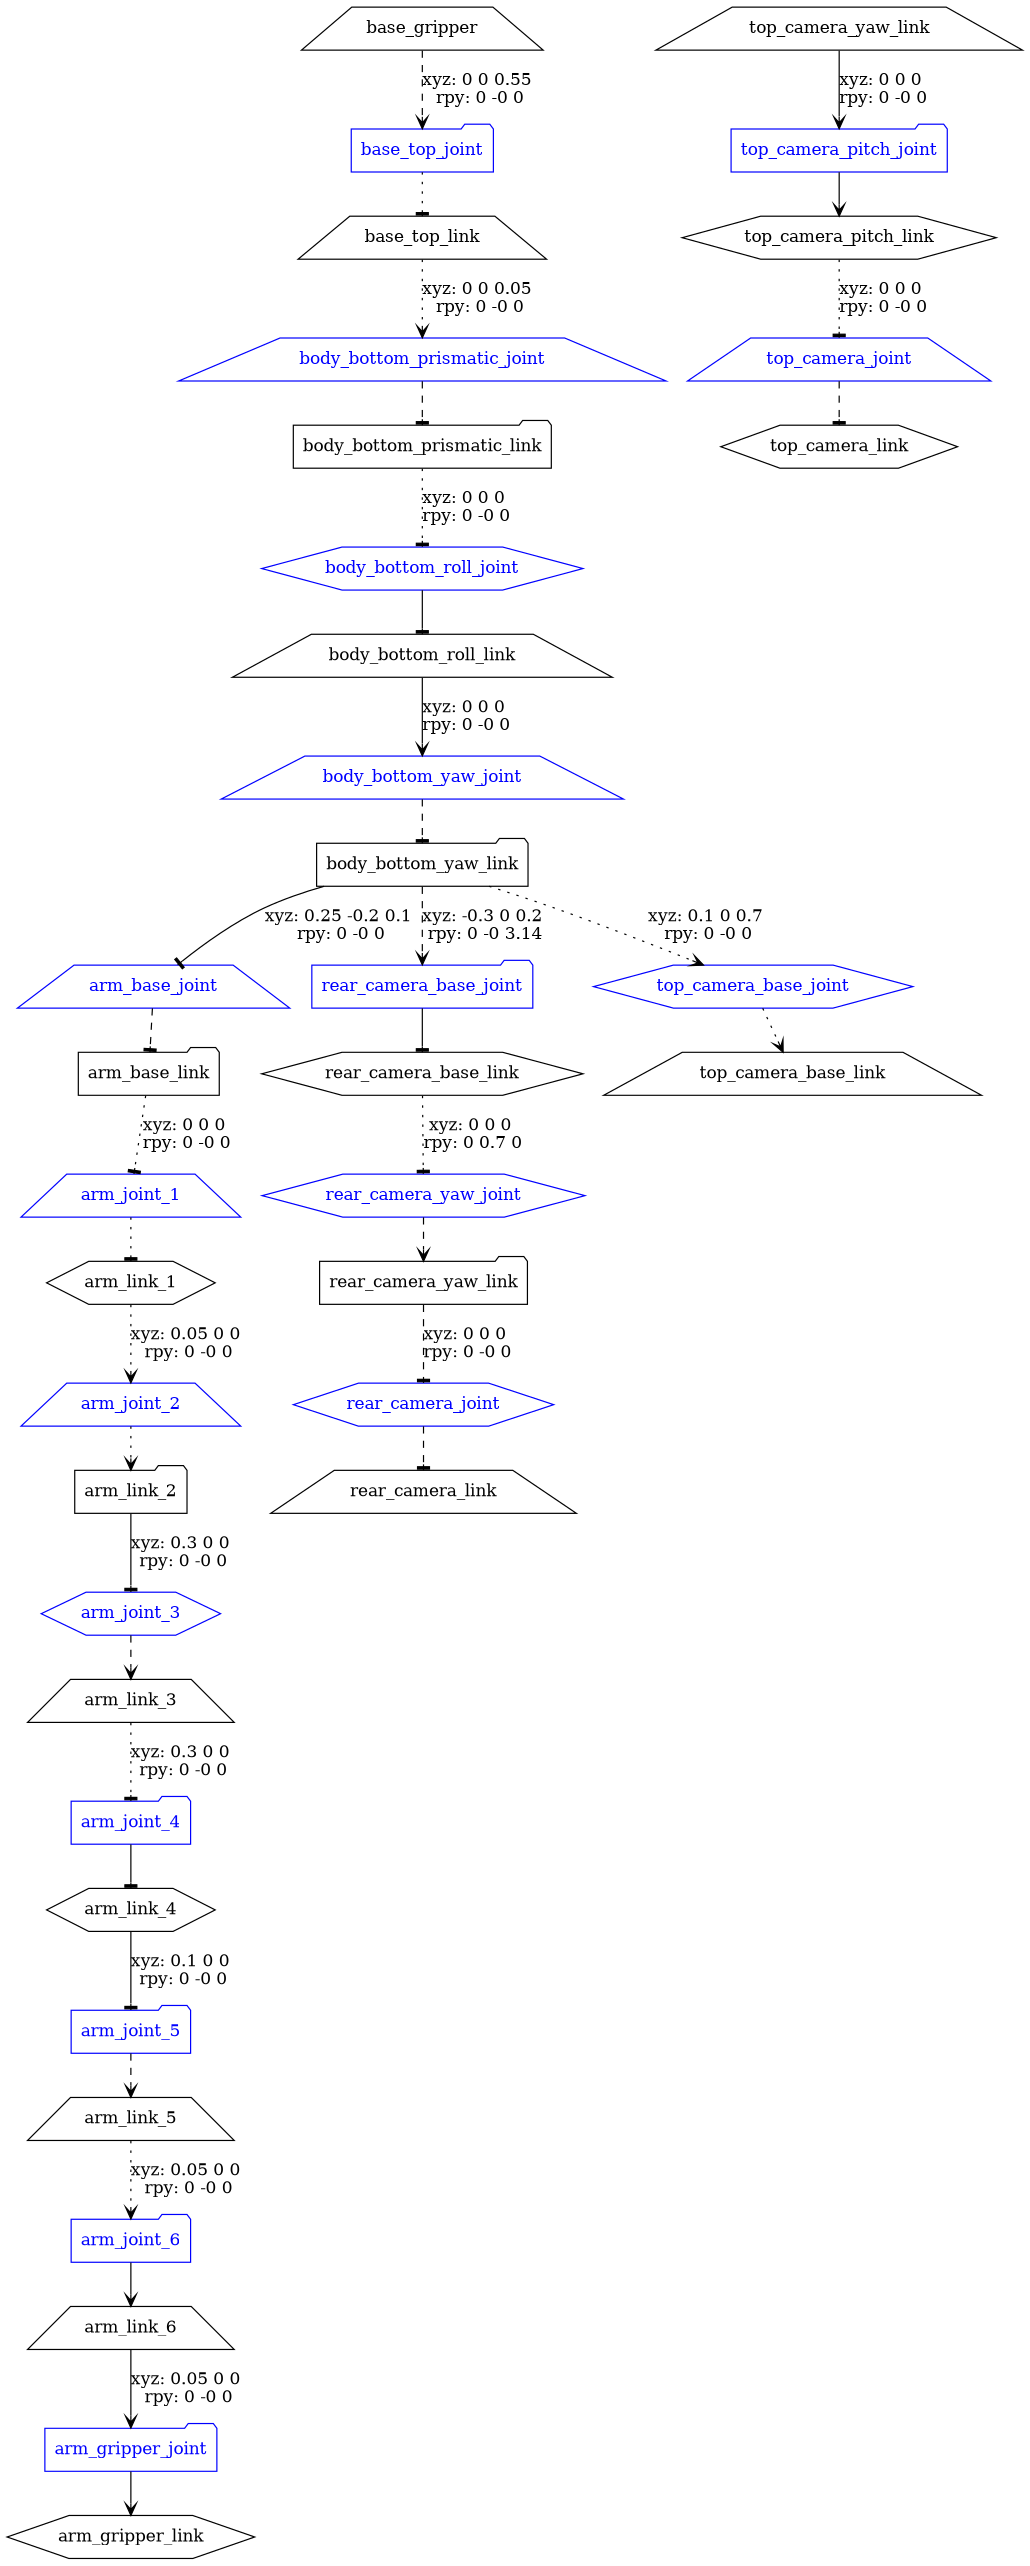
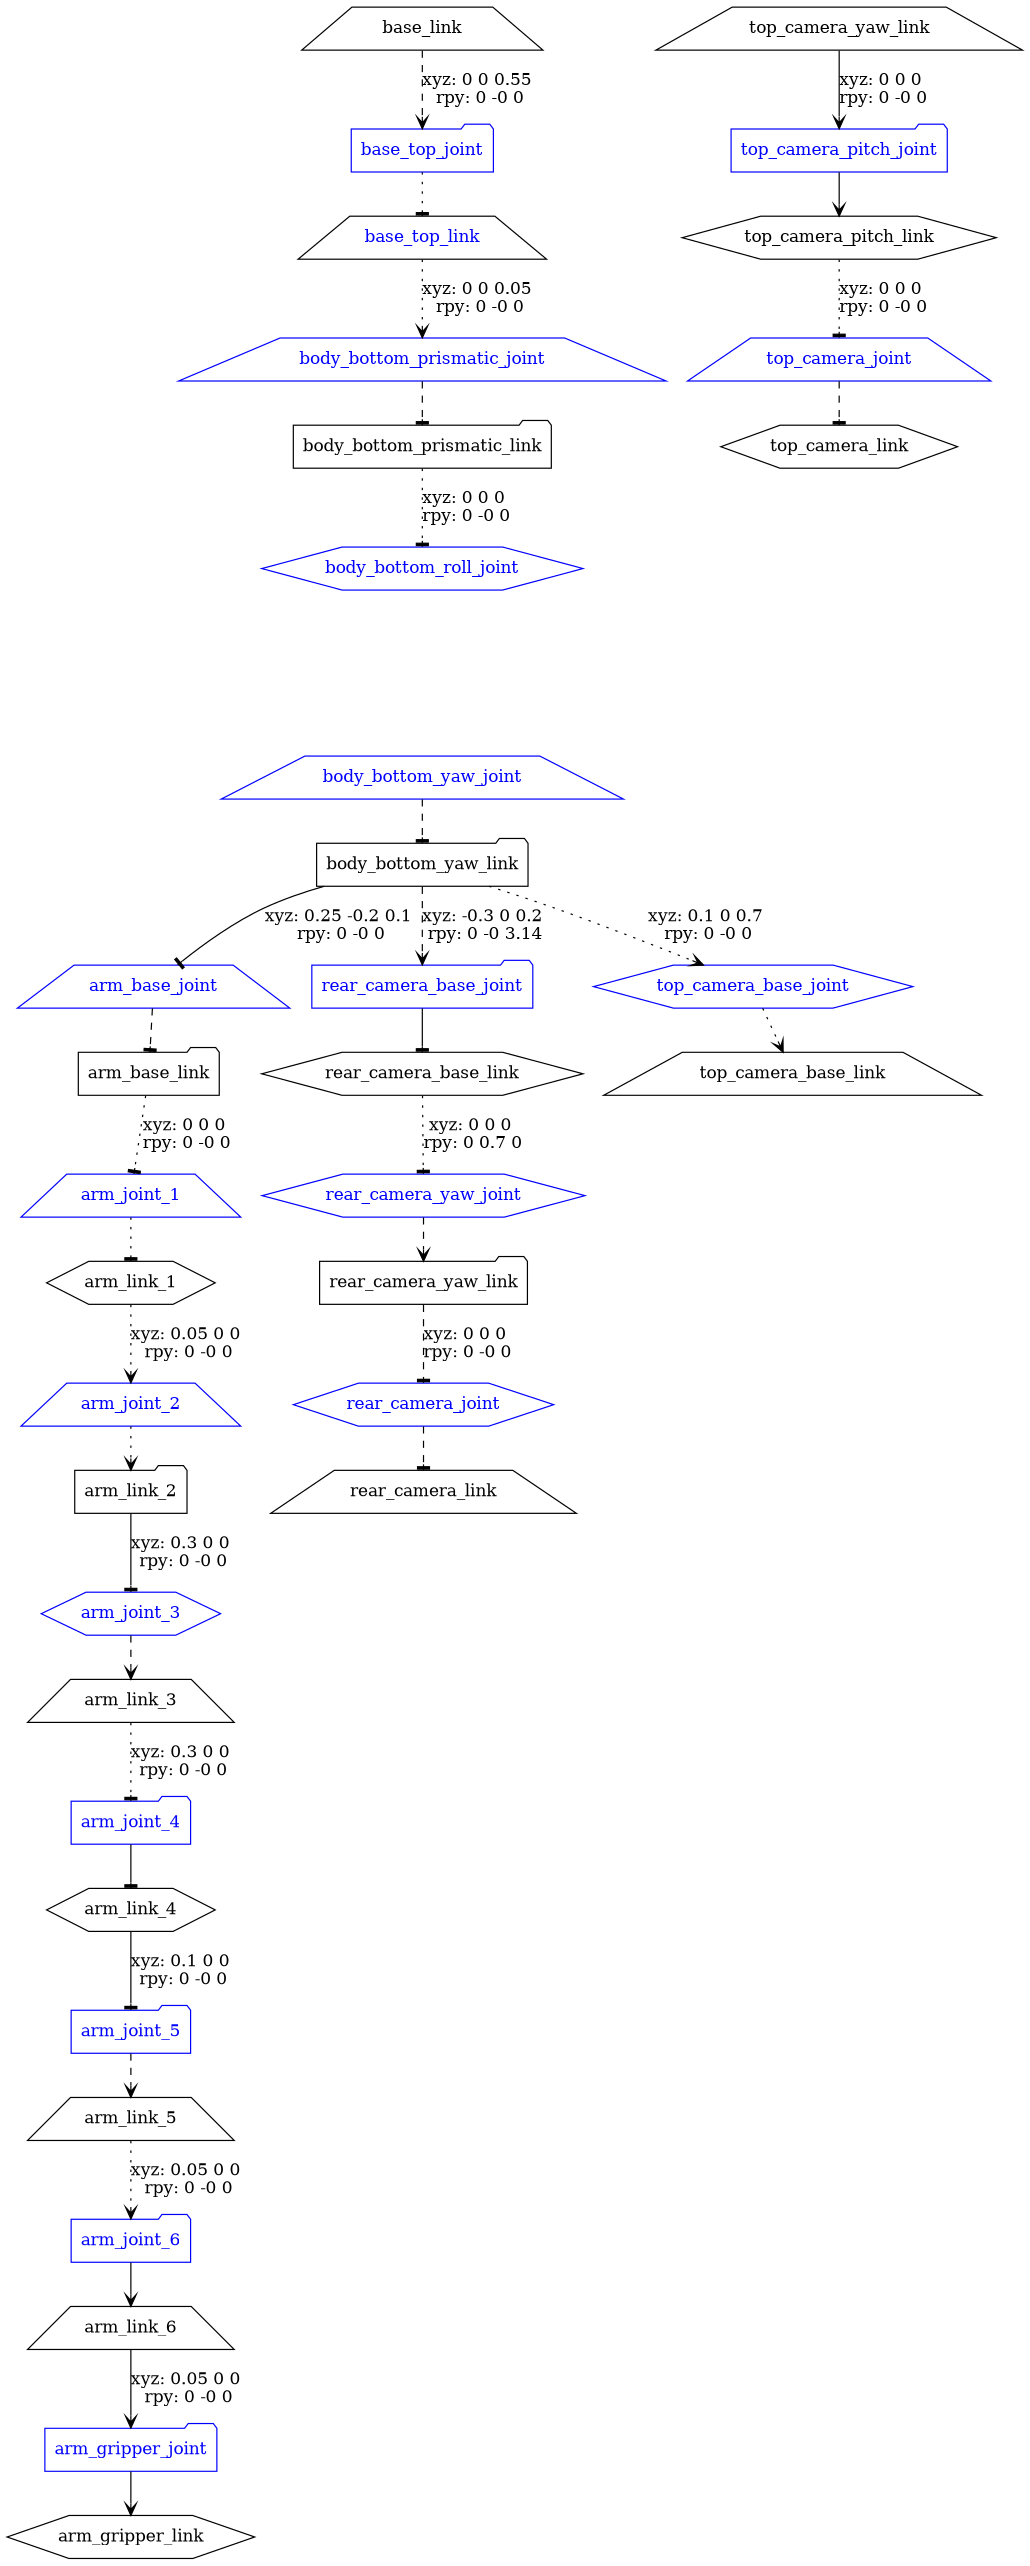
node "base_gripper": label "base_gripper" -> "base_link"
node "base_top_link": fontcolor black -> blue
node "body_bottom_roll_link": removed
